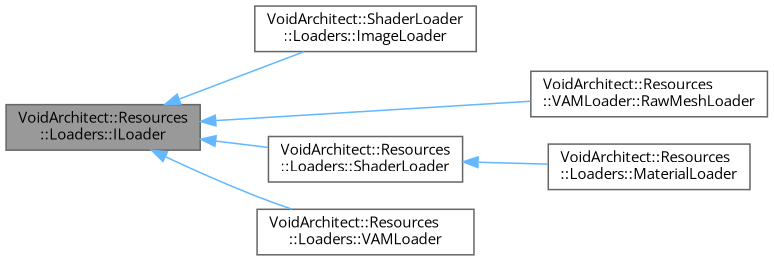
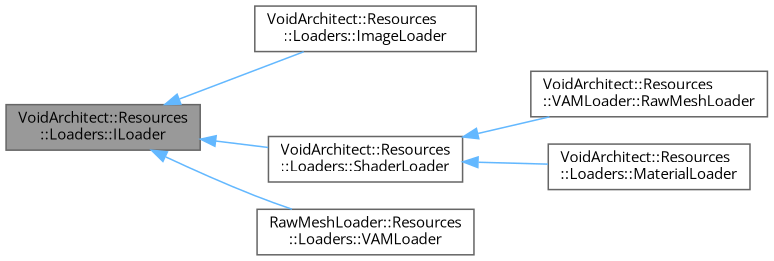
node "VoidArchitect::ShaderLoader ::Loaders::ImageLoader": label "VoidArchitect::ShaderLoader ::Loaders::ImageLoader" -> "VoidArchitect::Resources ::Loaders::ImageLoader"
edge "VoidArchitect::Resources ::VAMLoader::RawMeshLoader" -> "VoidArchitect::Resources ::Loaders::ILoader": now "VoidArchitect::Resources ::VAMLoader::RawMeshLoader" -> "VoidArchitect::Resources ::Loaders::ShaderLoader"
node "VoidArchitect::Resources ::Loaders::VAMLoader": label "VoidArchitect::Resources ::Loaders::VAMLoader" -> "RawMeshLoader::Resources ::Loaders::VAMLoader"
